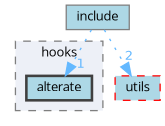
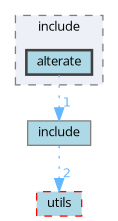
edge "include" -> "alterate": reversed
cluster "hooks": label "hooks" -> "include"
